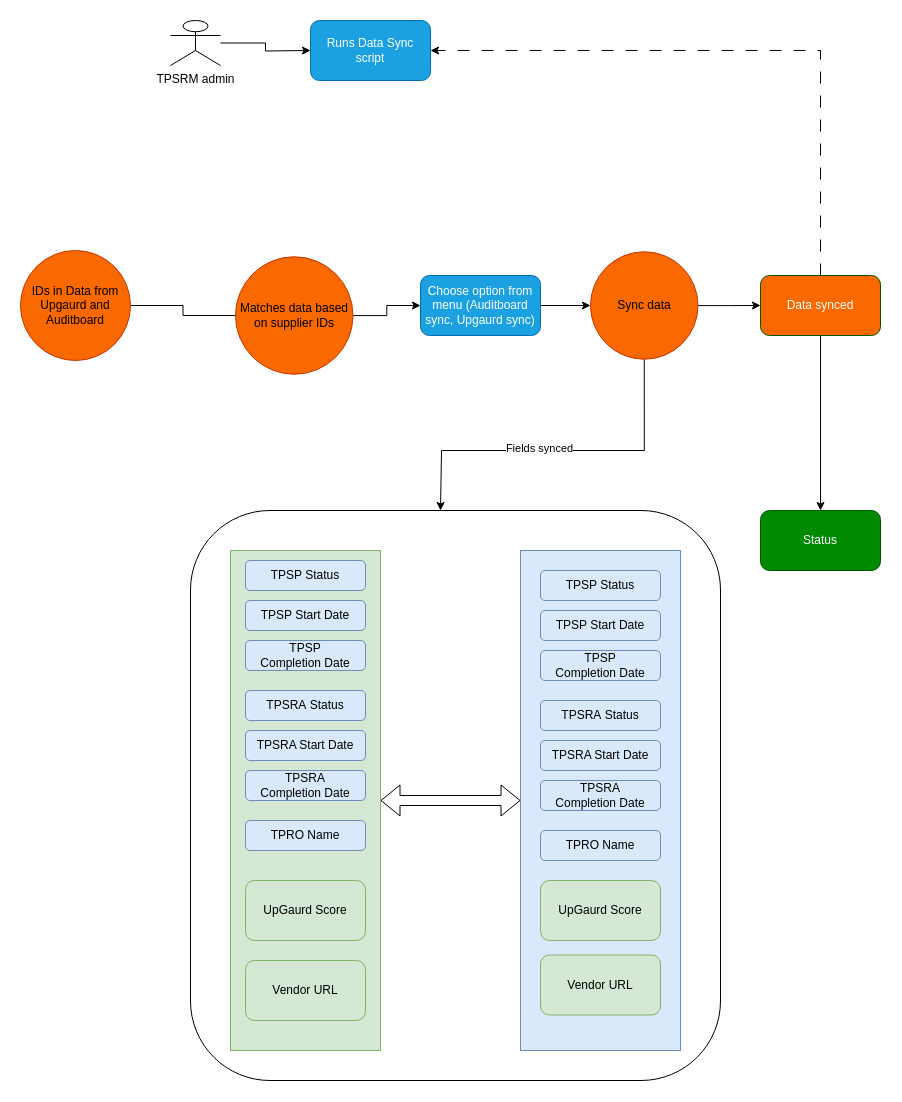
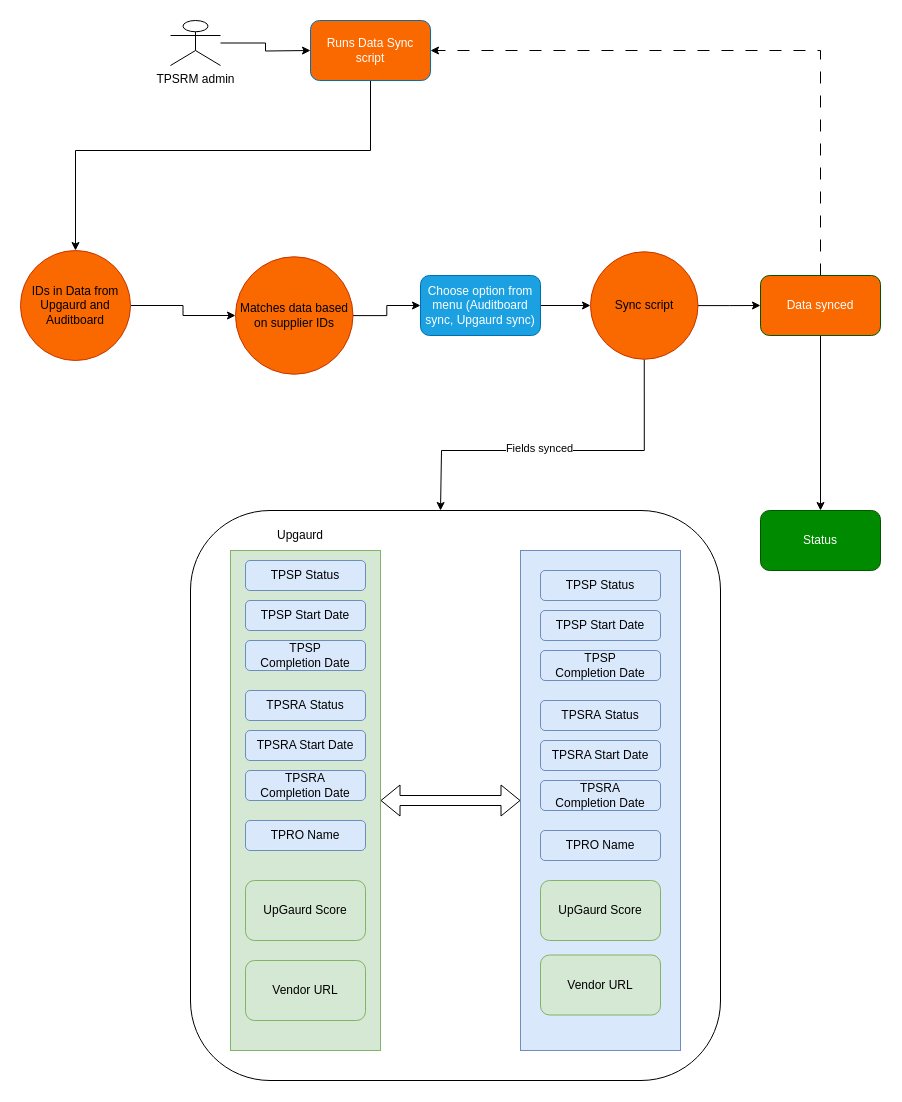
node "Runs Data Sync script": fillcolor #1ba1e2 -> #fa6800
edge "Runs Data Sync script" -> "IDs in Data from Upgaurd and Auditboard": added
node "Sync data": label "Sync data" -> "Sync script"
edge "IDs in Data from Upgaurd and Auditboard" -- "Matches data based on supplier IDs": arrowhead none -> classic
node "Upgaurd": added
